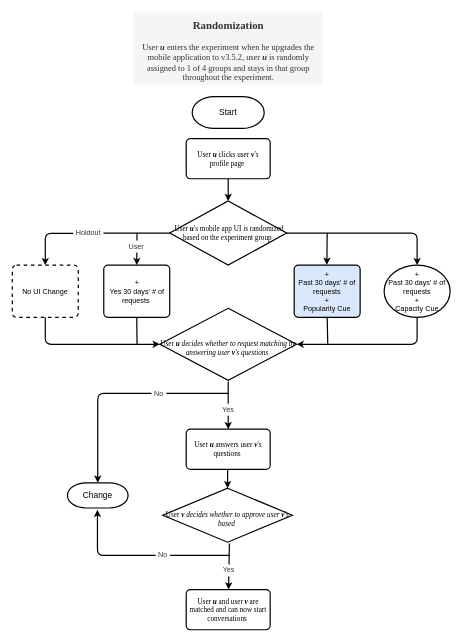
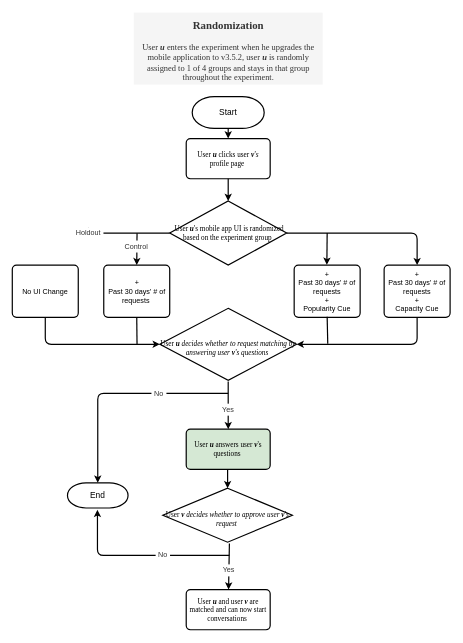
edge "Start" -> "User u clicks user v's profile page": added
edge "Holdout" -> "No UI Change": removed
node "User": label "User" -> "Control"
node "No UI Change": style dashed -> solid
node "+ Yes 30 days' # of requests": label "+ Yes 30 days' # of requests" -> "+ Past 30 days' # of requests"
node "+ Past 30 days' # of requests + Popularity Cue": fillcolor #dae8fc -> #ffffff
node "+ Past 30 days' # of requests + Capacity Cue": shape ellipse -> rounded rectangle
node "User u answers user v's questions": fillcolor #ffffff -> #d5e8d4
node "Change": label "Change" -> "End"
node "User v decides whether to approve user v's based": label "User v decides whether to approve user v's based" -> "User v decides whether to approve user v's request"
